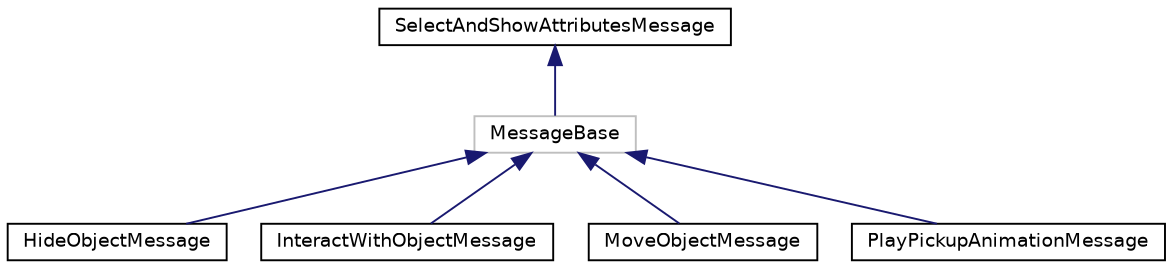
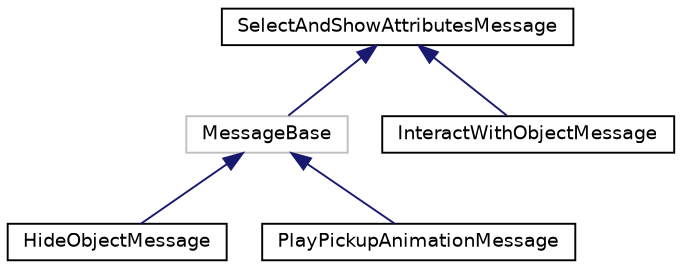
edge "InteractWithObjectMessage" -> "MessageBase": now "InteractWithObjectMessage" -> "SelectAndShowAttributesMessage"
node "MoveObjectMessage": removed
